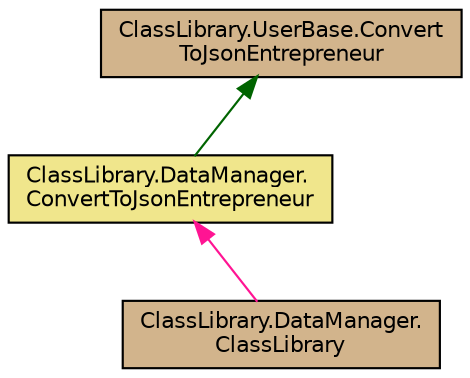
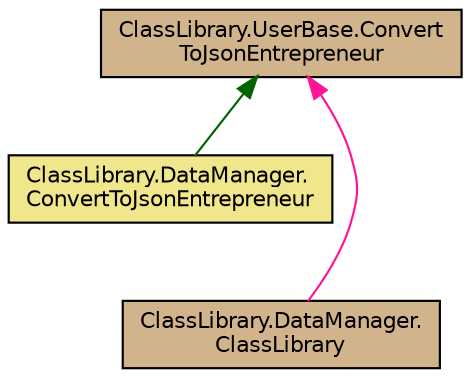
edge "ClassLibrary.DataManager. ClassLibrary" -> "ClassLibrary.DataManager. ConvertToJsonEntrepreneur": now "ClassLibrary.DataManager. ClassLibrary" -> "ClassLibrary.UserBase.Convert ToJsonEntrepreneur"
